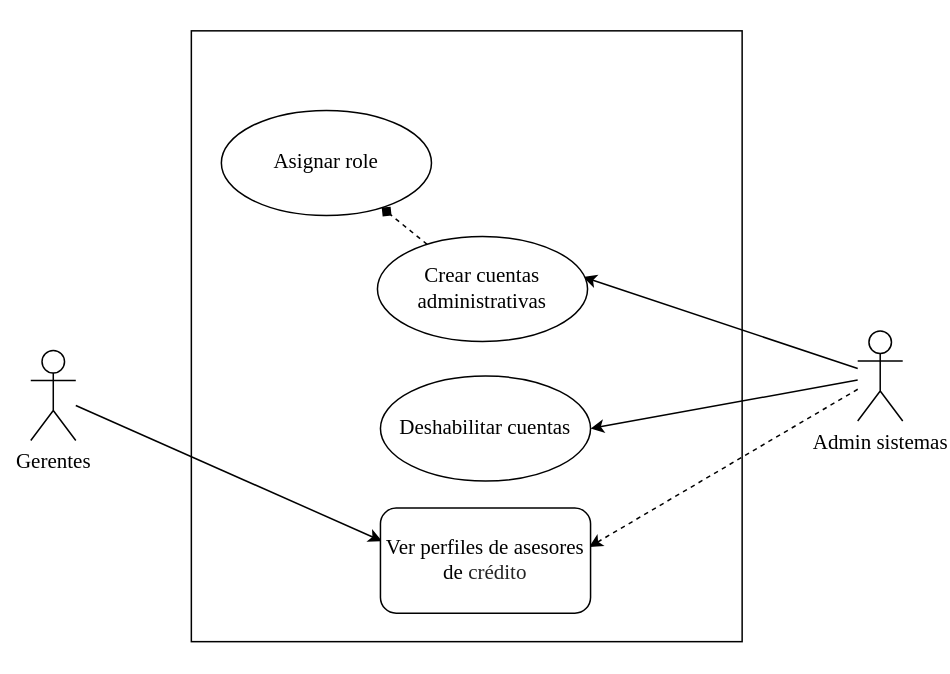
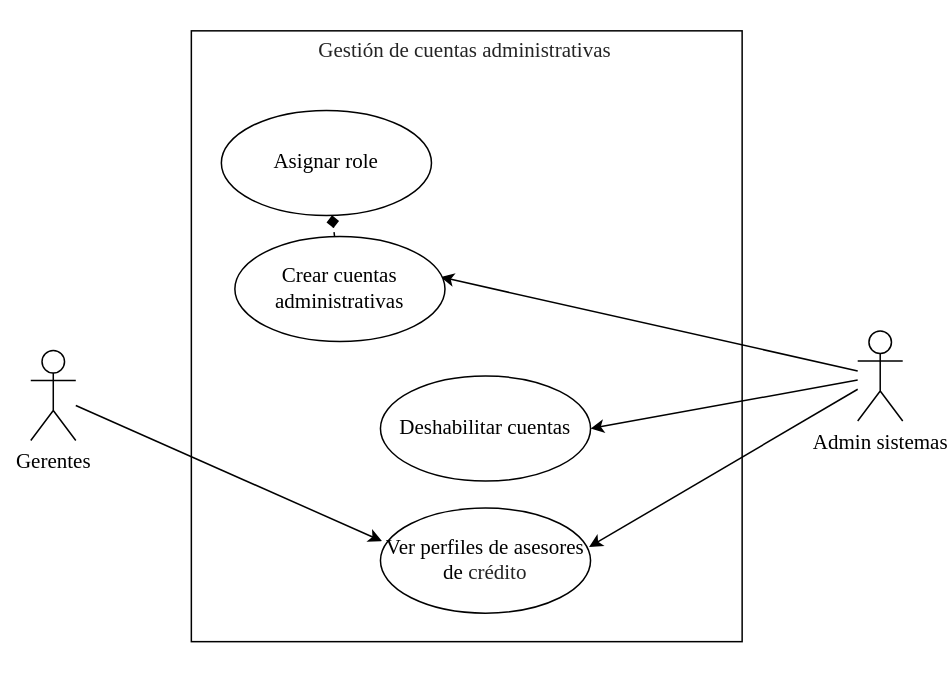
node "Gestión de cuentas administrativas": added
node "Crear cuentas administrativas": moved (482, 289) -> (340, 289)
edge "Admin sistemas" -> "Ver perfiles de asesores de crédito": style dashed -> solid
node "Ver perfiles de asesores de crédito": shape rounded rectangle -> ellipse
